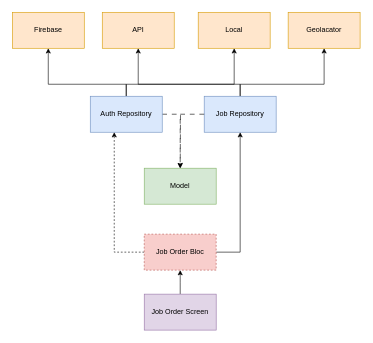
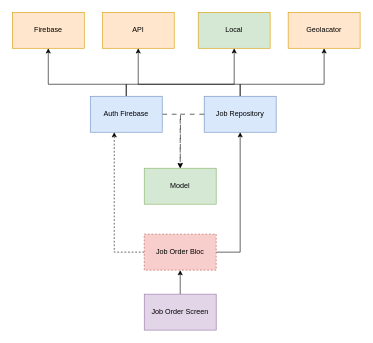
node "Local": fillcolor #ffe6cc -> #d5e8d4
node "Auth Repository": label "Auth Repository" -> "Auth Firebase"
